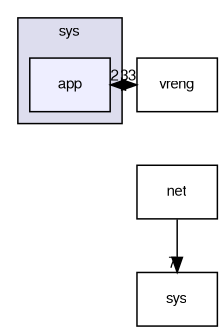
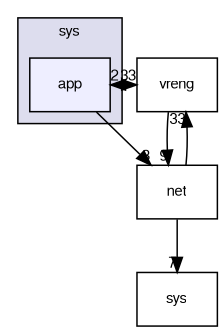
edge "vreng" -> "net": added
edge "app" -> "net": added
edge "net" -> "vreng": added
